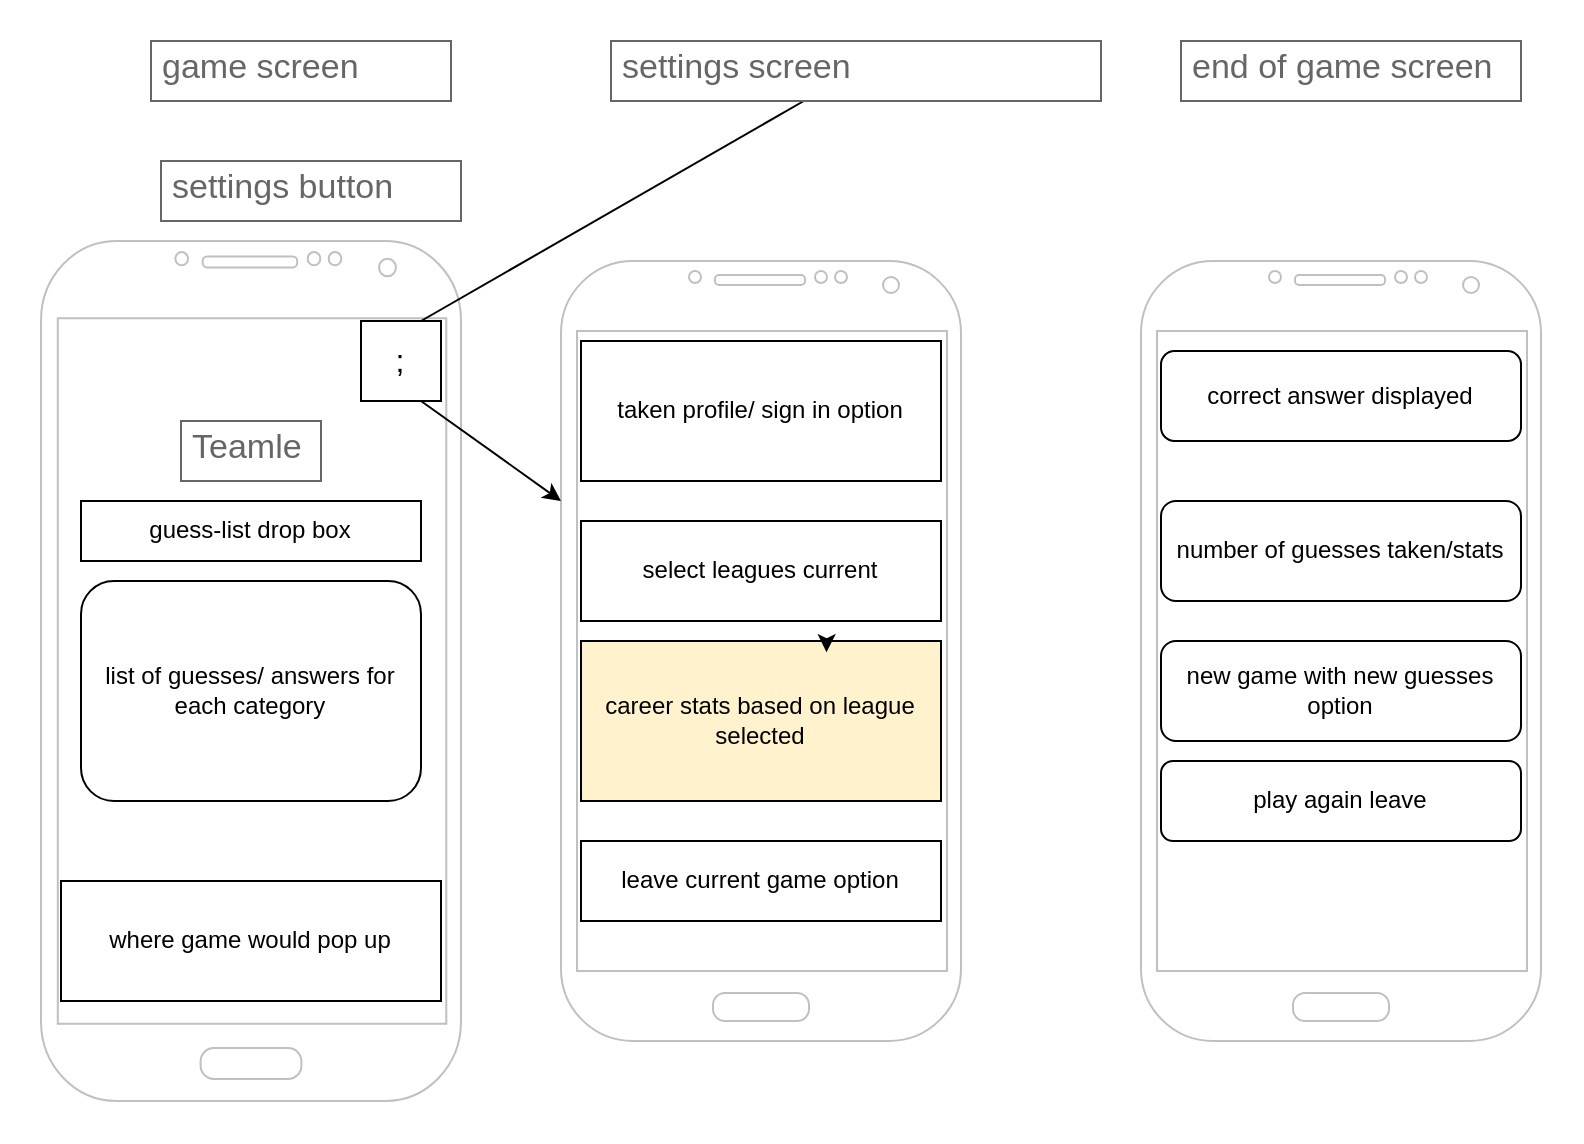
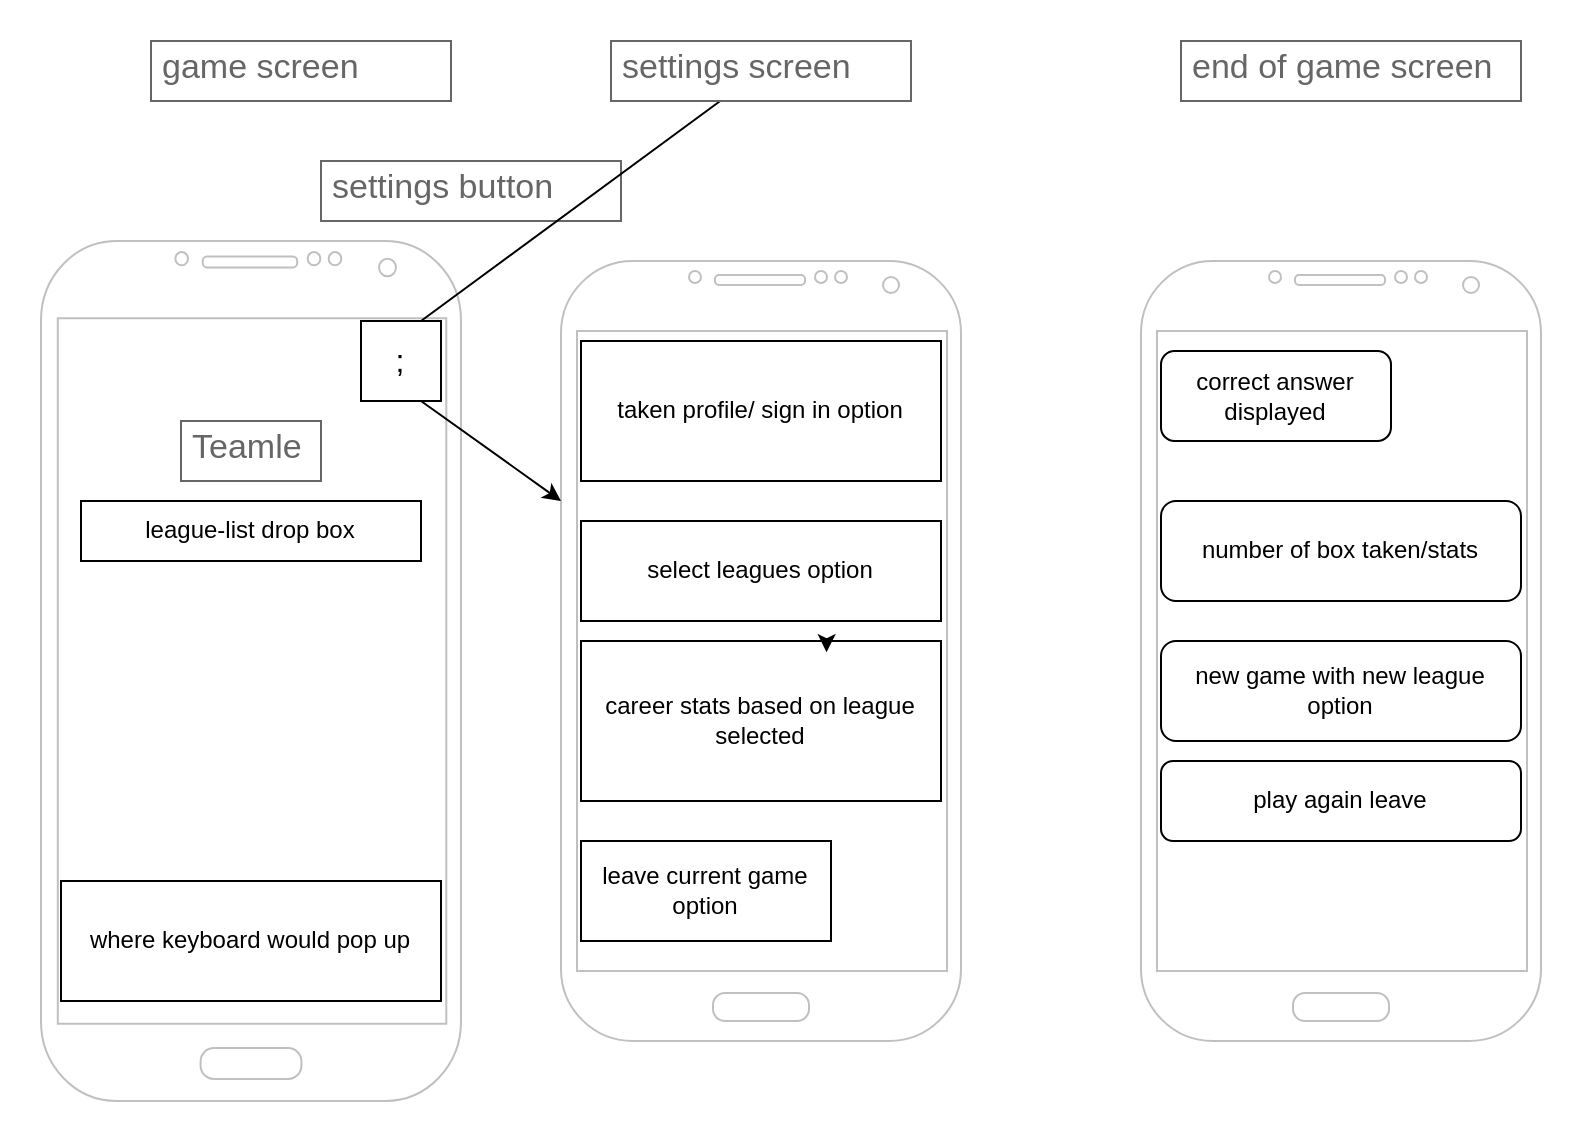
node "settings screen": size 490x60 -> 300x60
node "settings button": moved (311, 191) -> (471, 191)
node "correct answer displayed": size 360x90 -> 230x90
node "guess-list drop box": label "guess-list drop box" -> "league-list drop box"
node "number of guesses taken/stats": label "number of guesses taken/stats" -> "number of box taken/stats"
node "select leagues current": label "select leagues current" -> "select leagues option"
node "list of guesses/ answers for each category": removed
node "new game with new guesses option": label "new game with new guesses option" -> "new game with new league option"
node "career stats based on league selected": fillcolor #fff2cc -> #ffffff
node "leave current game option": size 360x80 -> 250x100
node "where game would pop up": label "where game would pop up" -> "where keyboard would pop up"
